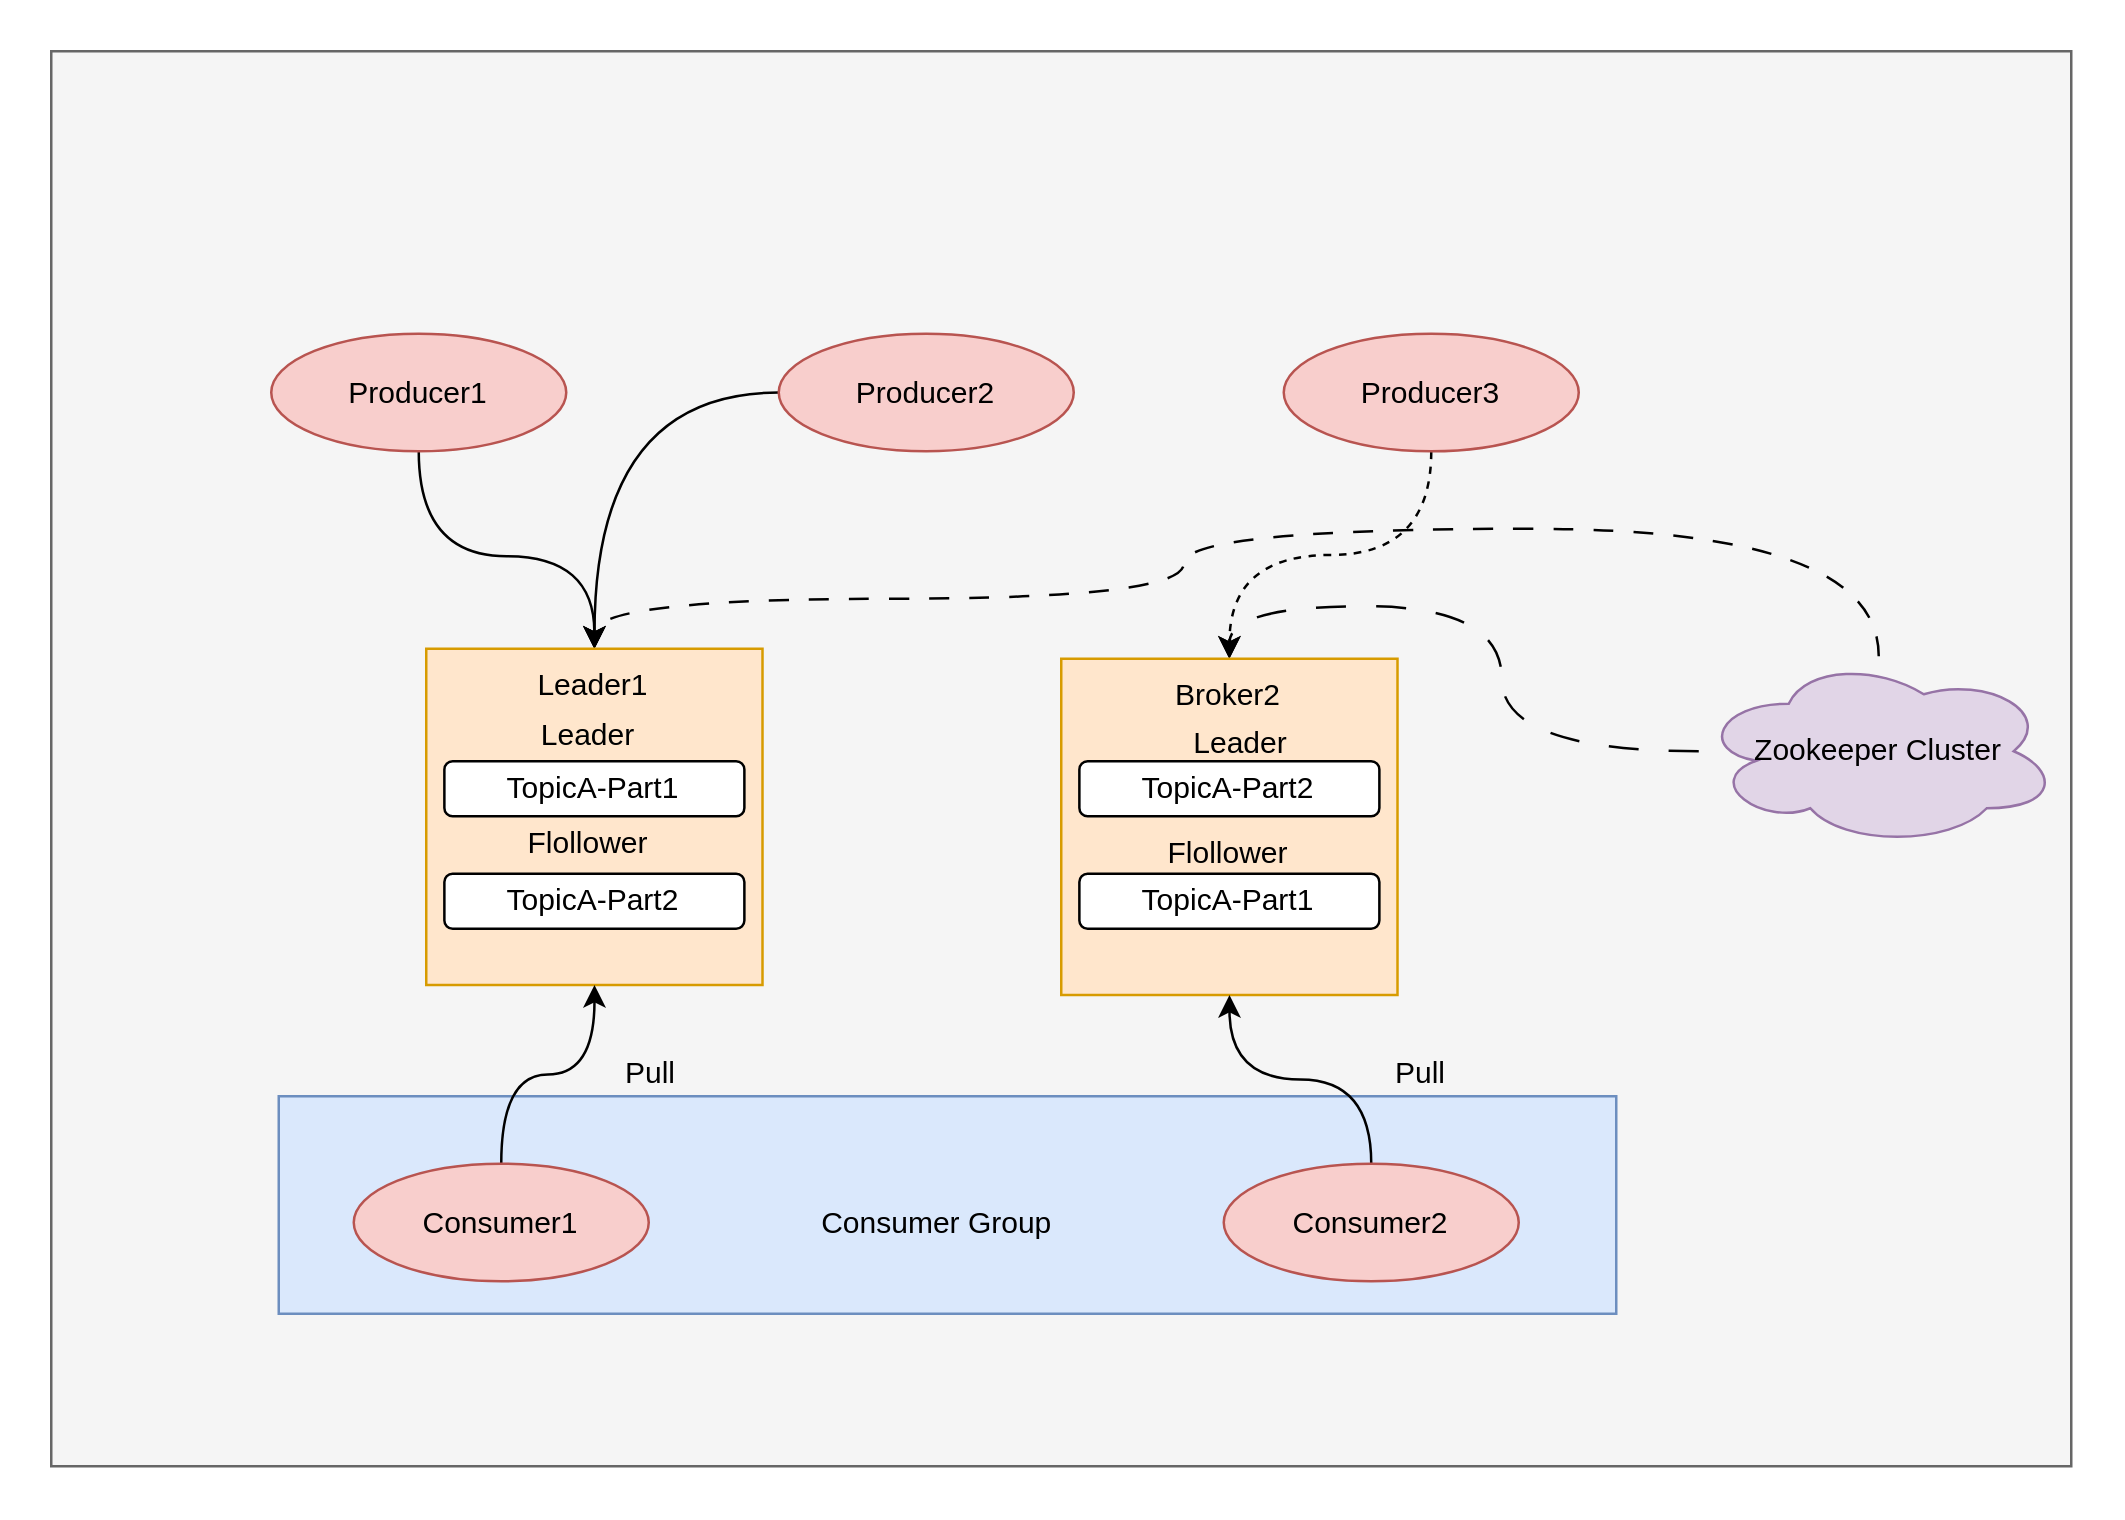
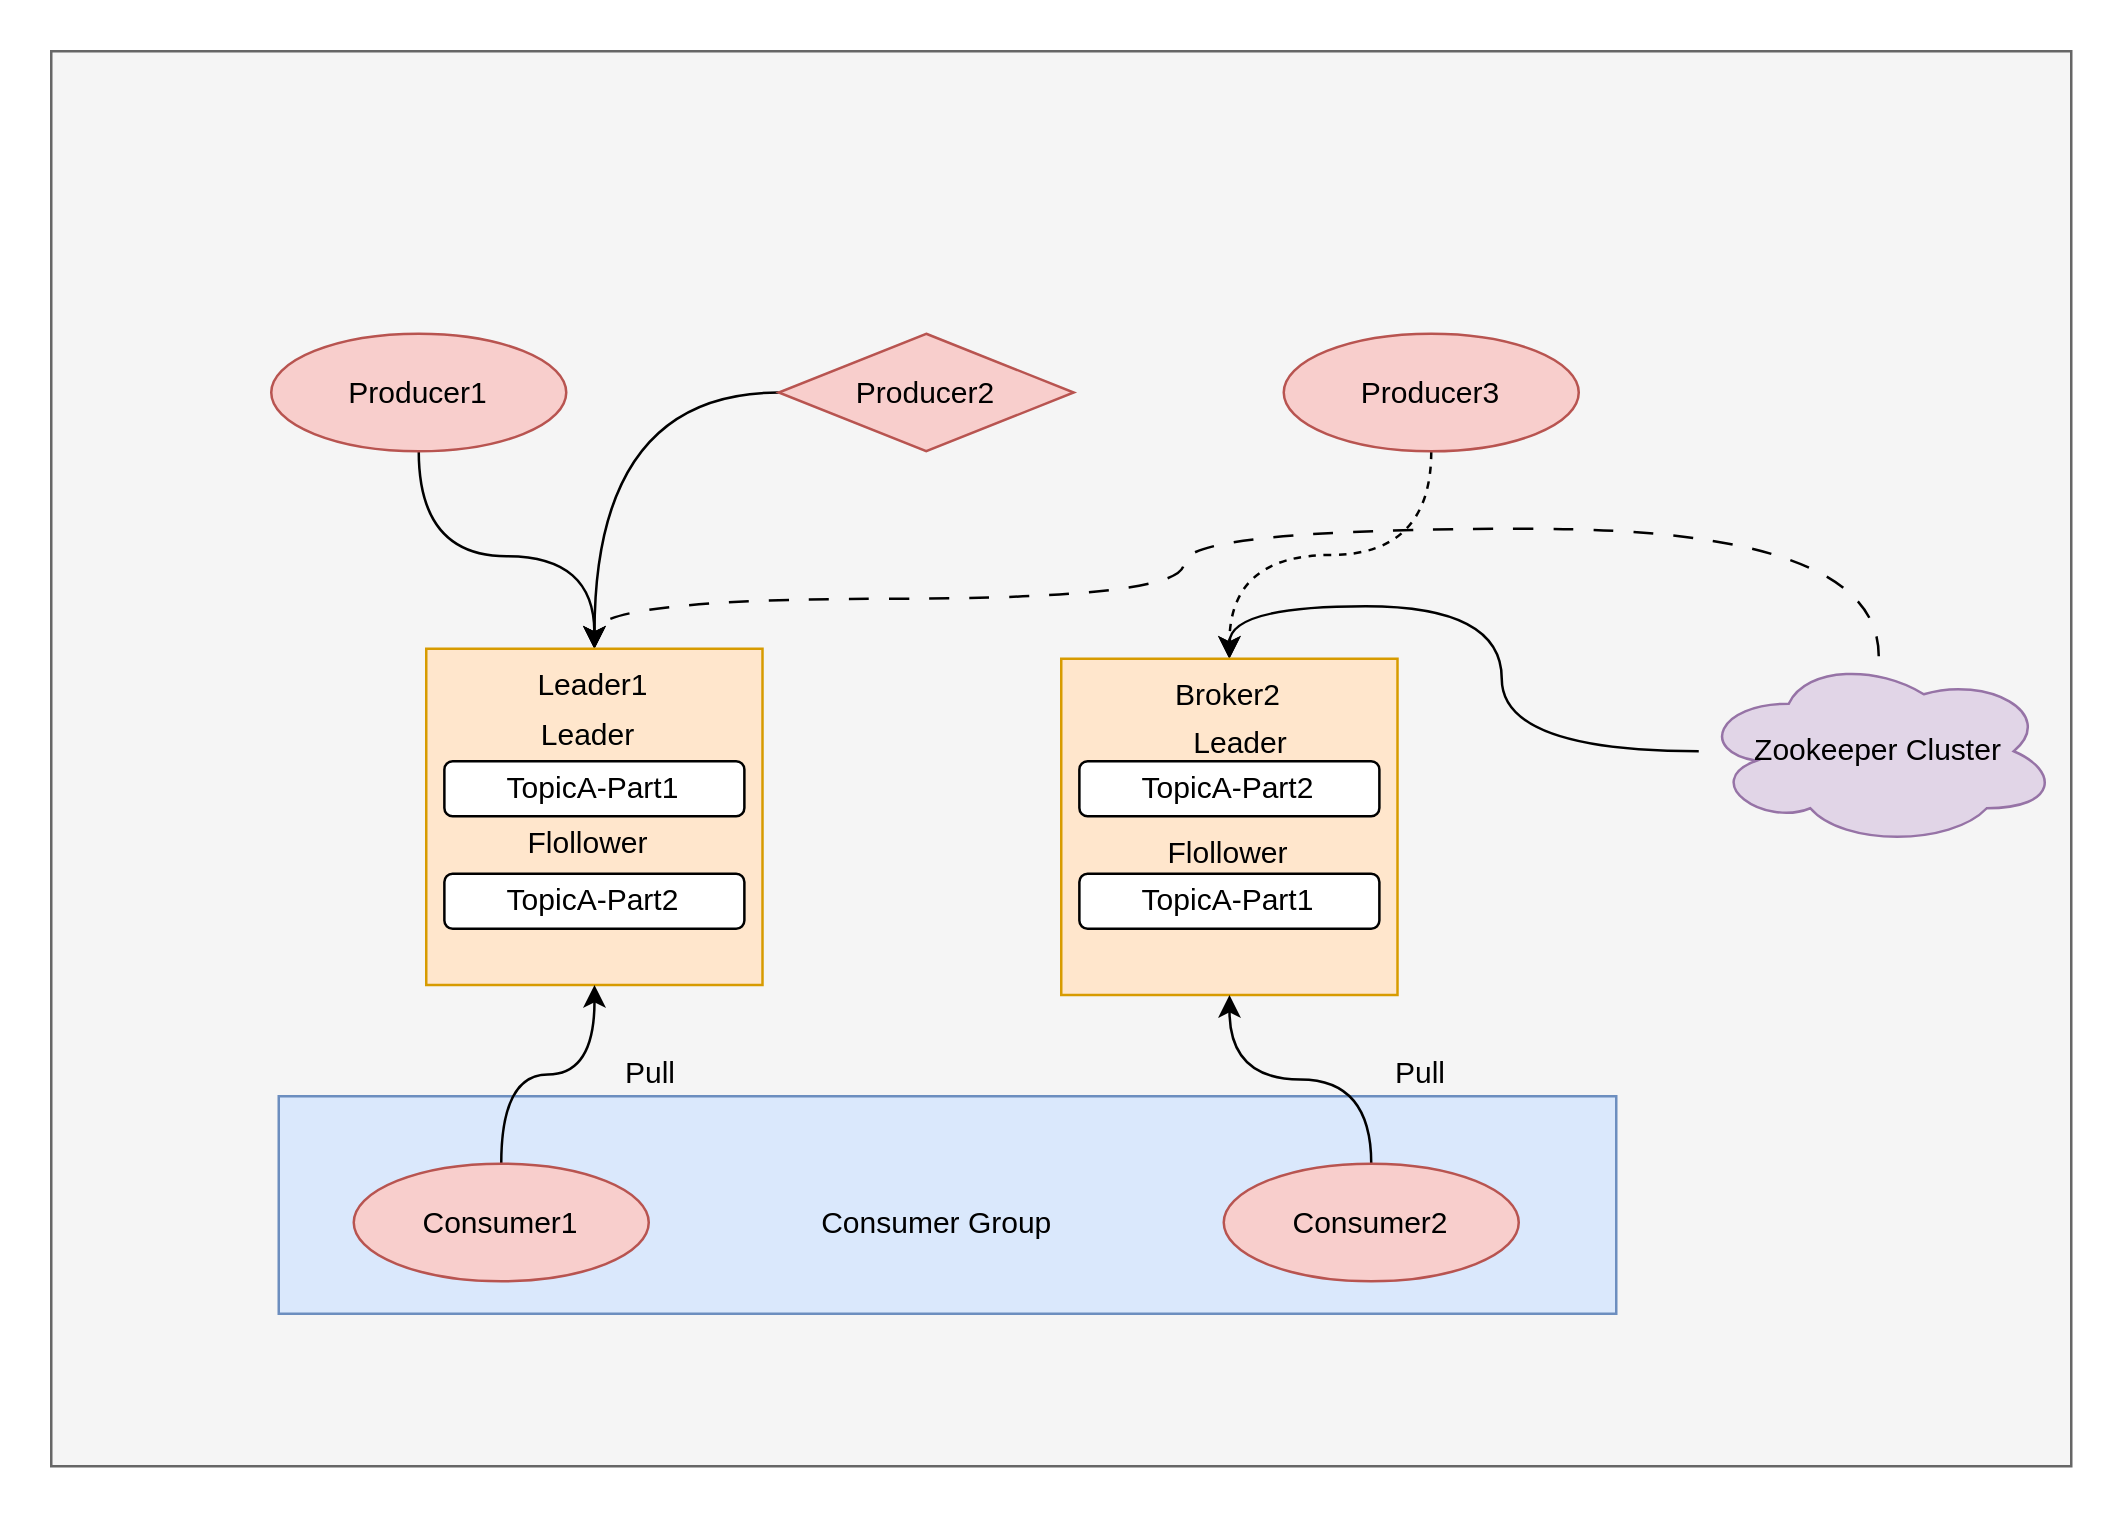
node "Producer2": shape ellipse -> diamond
edge "Zookeeper Cluster" -> "Broker2": style dashed -> solid
